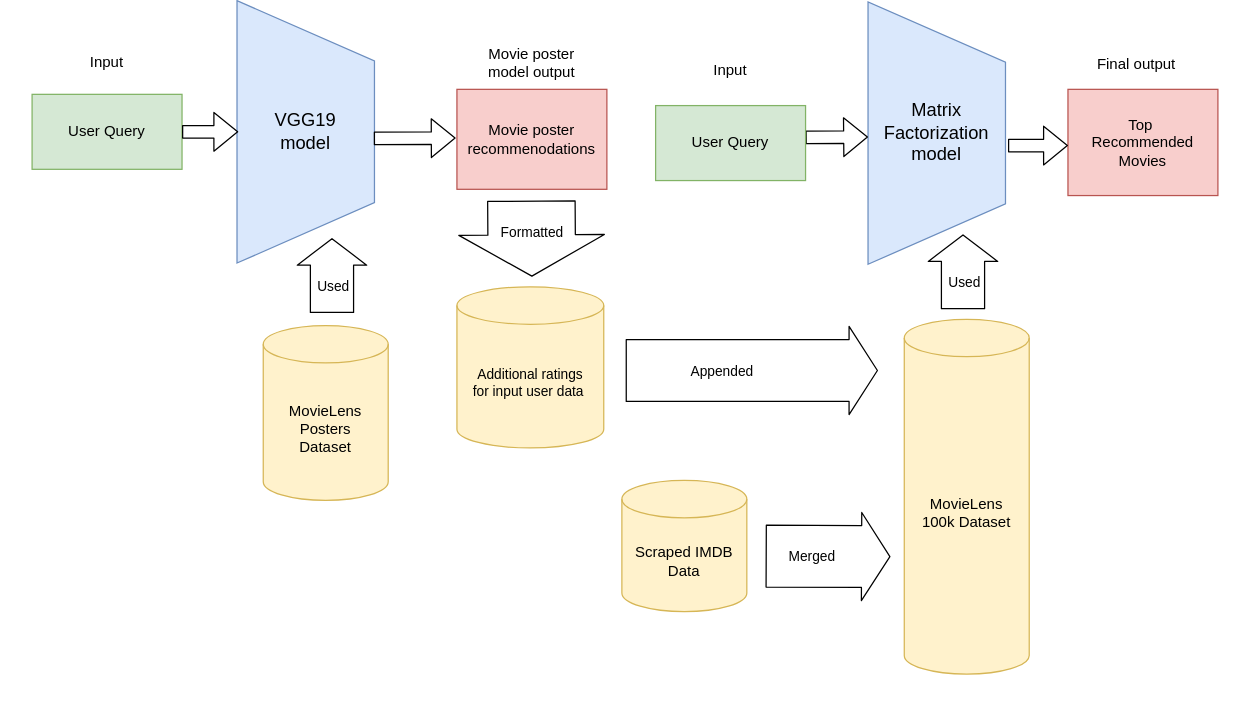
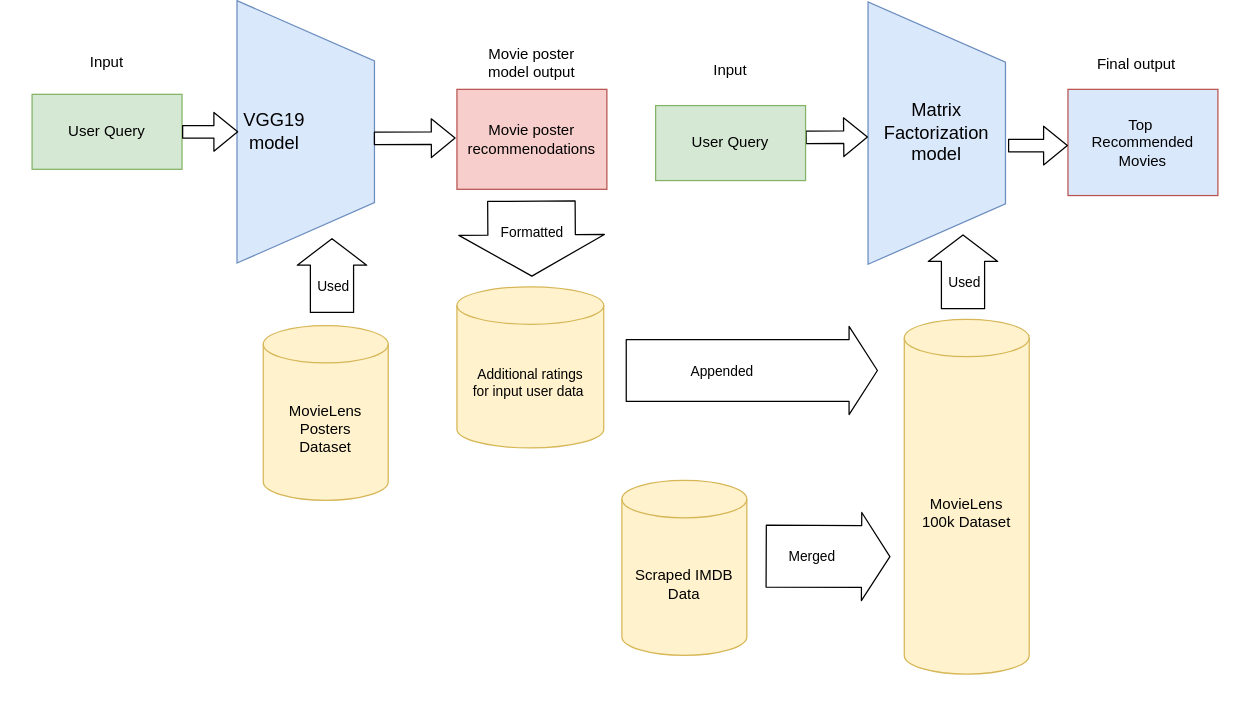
node "VGG19 model": moved (306, 132) -> (274, 132)
node "Top Recommended Movies": fillcolor #f8cecc -> #dae8fc
node "Scraped IMDB Data": size 125x131 -> 125x175
